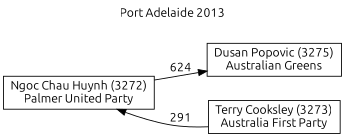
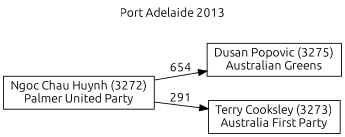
edge "Ngoc Chau Huynh (3272) Palmer United Party" -> "Dusan Popovic (3275) Australian Greens": label "624" -> "654"
edge "Terry Cooksley (3273) Australia First Party" -> "Ngoc Chau Huynh (3272) Palmer United Party": reversed
